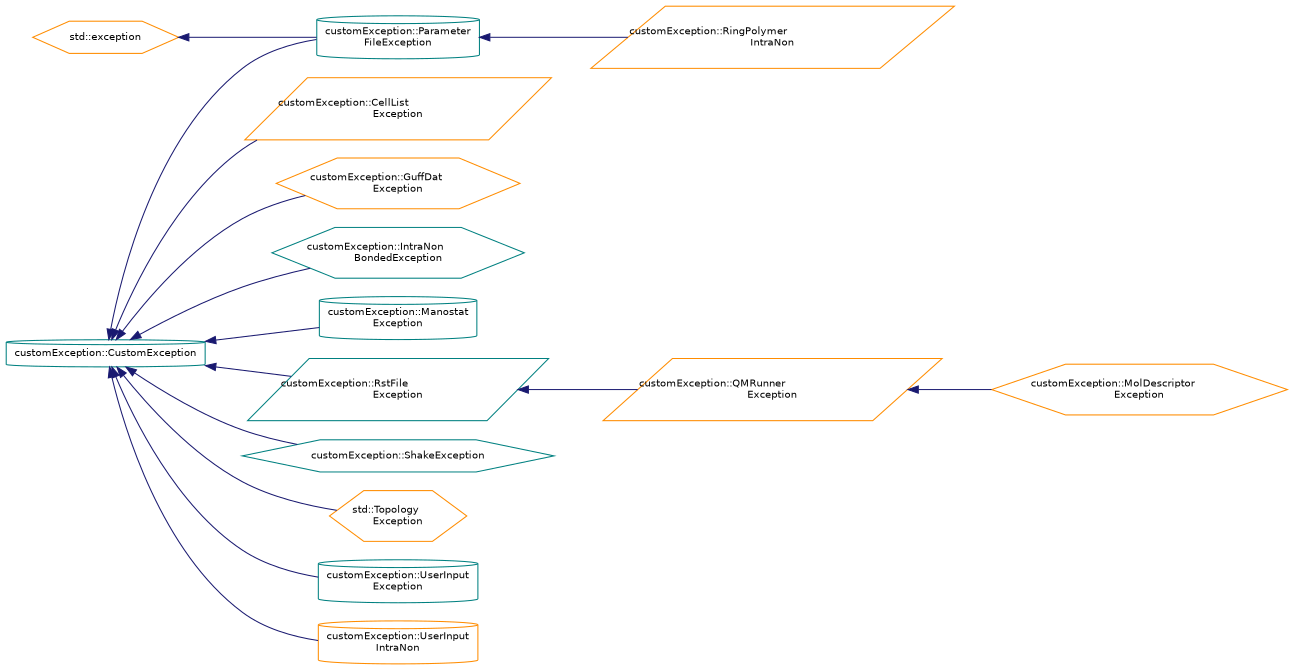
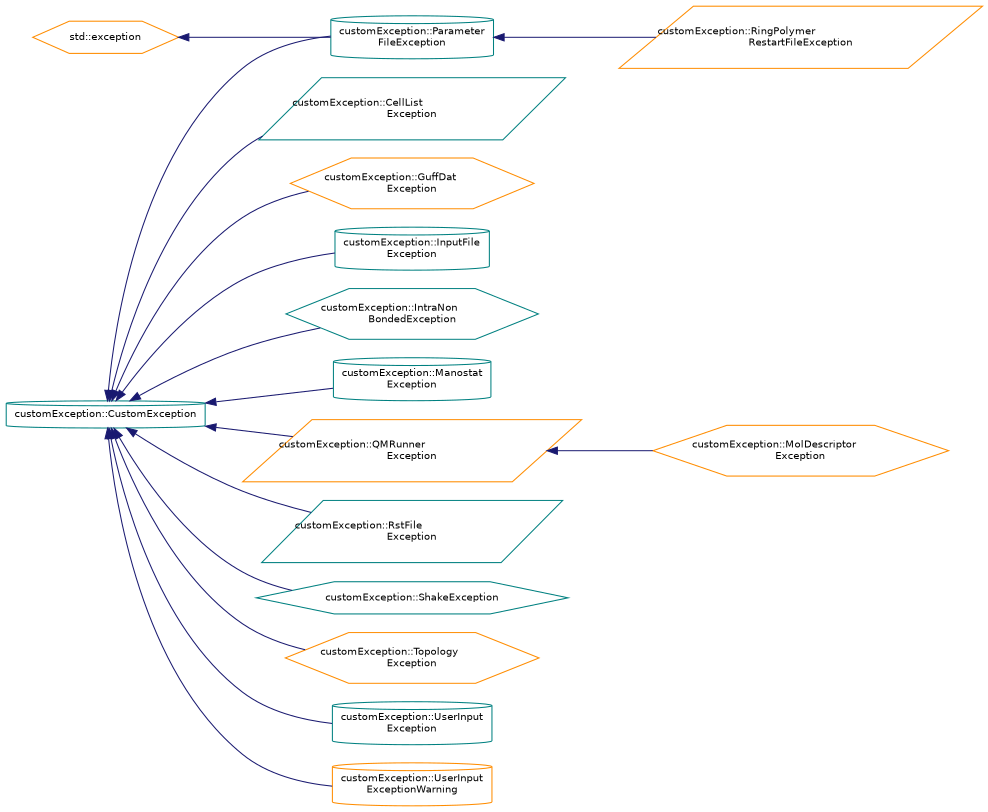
node "customException::RingPolymer IntraNon": label "customException::RingPolymer IntraNon" -> "customException::RingPolymer RestartFileException"
node "customException::CellList Exception": color darkorange -> teal
node "customException::InputFile Exception": added
edge "customException::QMRunner Exception" -> "customException::RstFile Exception": now "customException::QMRunner Exception" -> "customException::CustomException"
node "std::Topology Exception": label "std::Topology Exception" -> "customException::Topology Exception"
node "customException::UserInput IntraNon": label "customException::UserInput IntraNon" -> "customException::UserInput ExceptionWarning"
